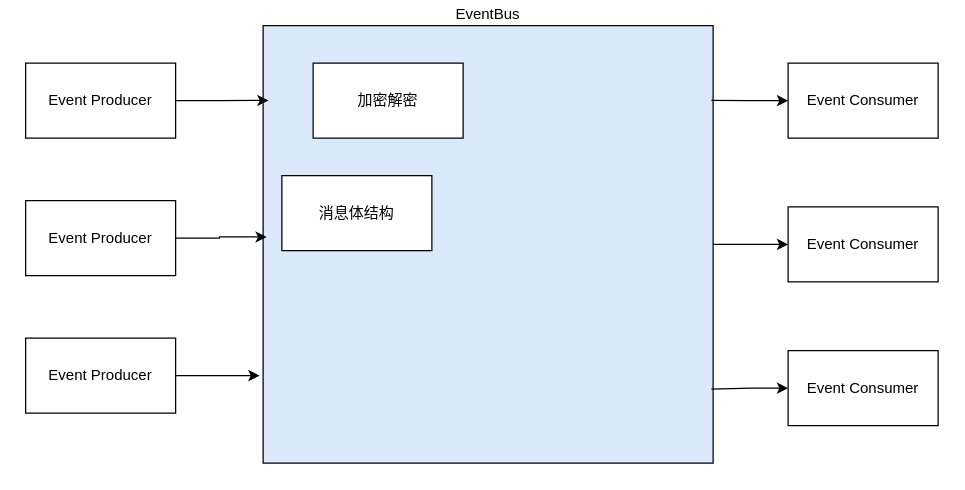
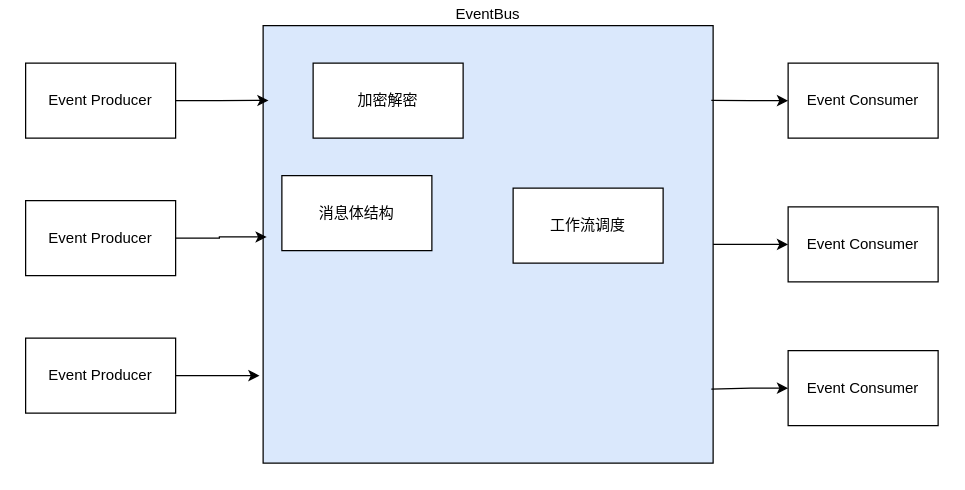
node "工作流调度": added
